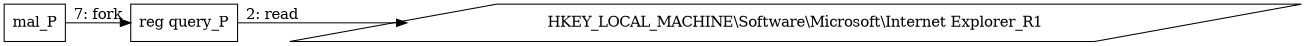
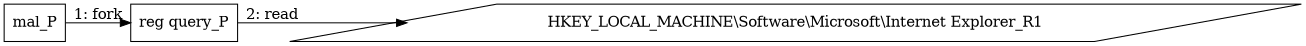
edge "mal_P" -> "reg query_P": label "7: fork" -> "1: fork"
